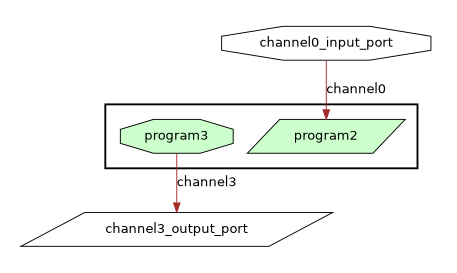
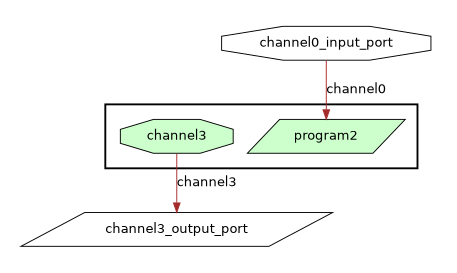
node "program3": label "program3" -> "channel3"
